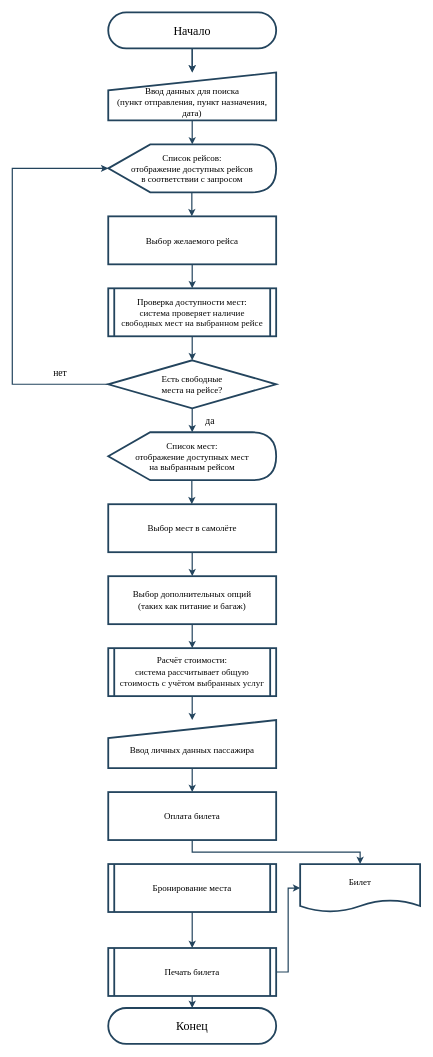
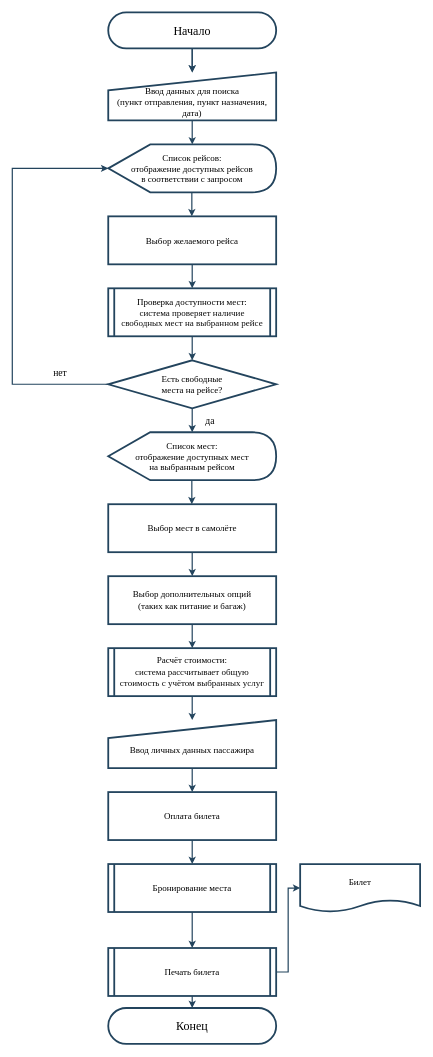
edge "Оплата билета" -> "Билет": now "Оплата билета" -> "Бронирование места"
